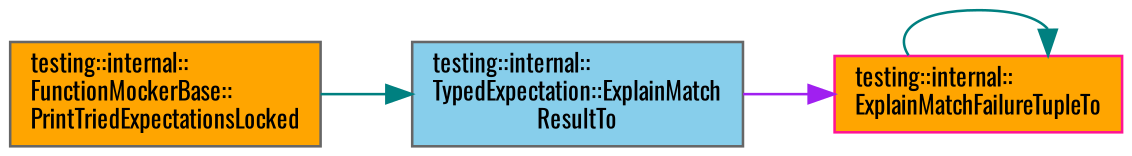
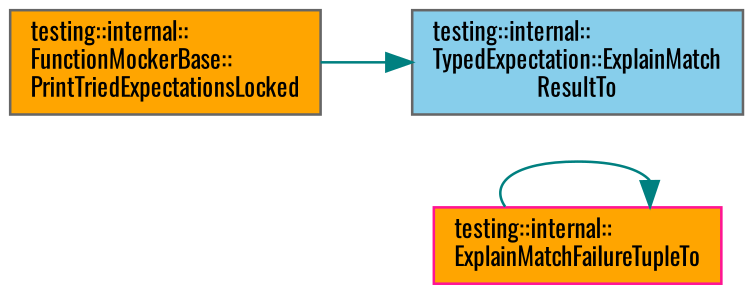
edge "testing::internal:: TypedExpectation::ExplainMatch ResultTo" -> "testing::internal:: ExplainMatchFailureTupleTo": removed
